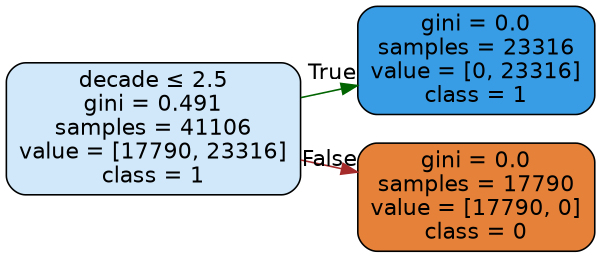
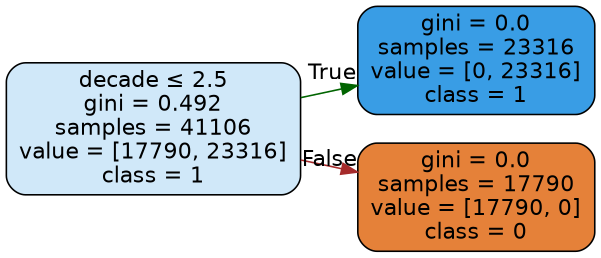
node "decade ≤ 2.5": text "gini = 0.491" -> "gini = 0.492"
